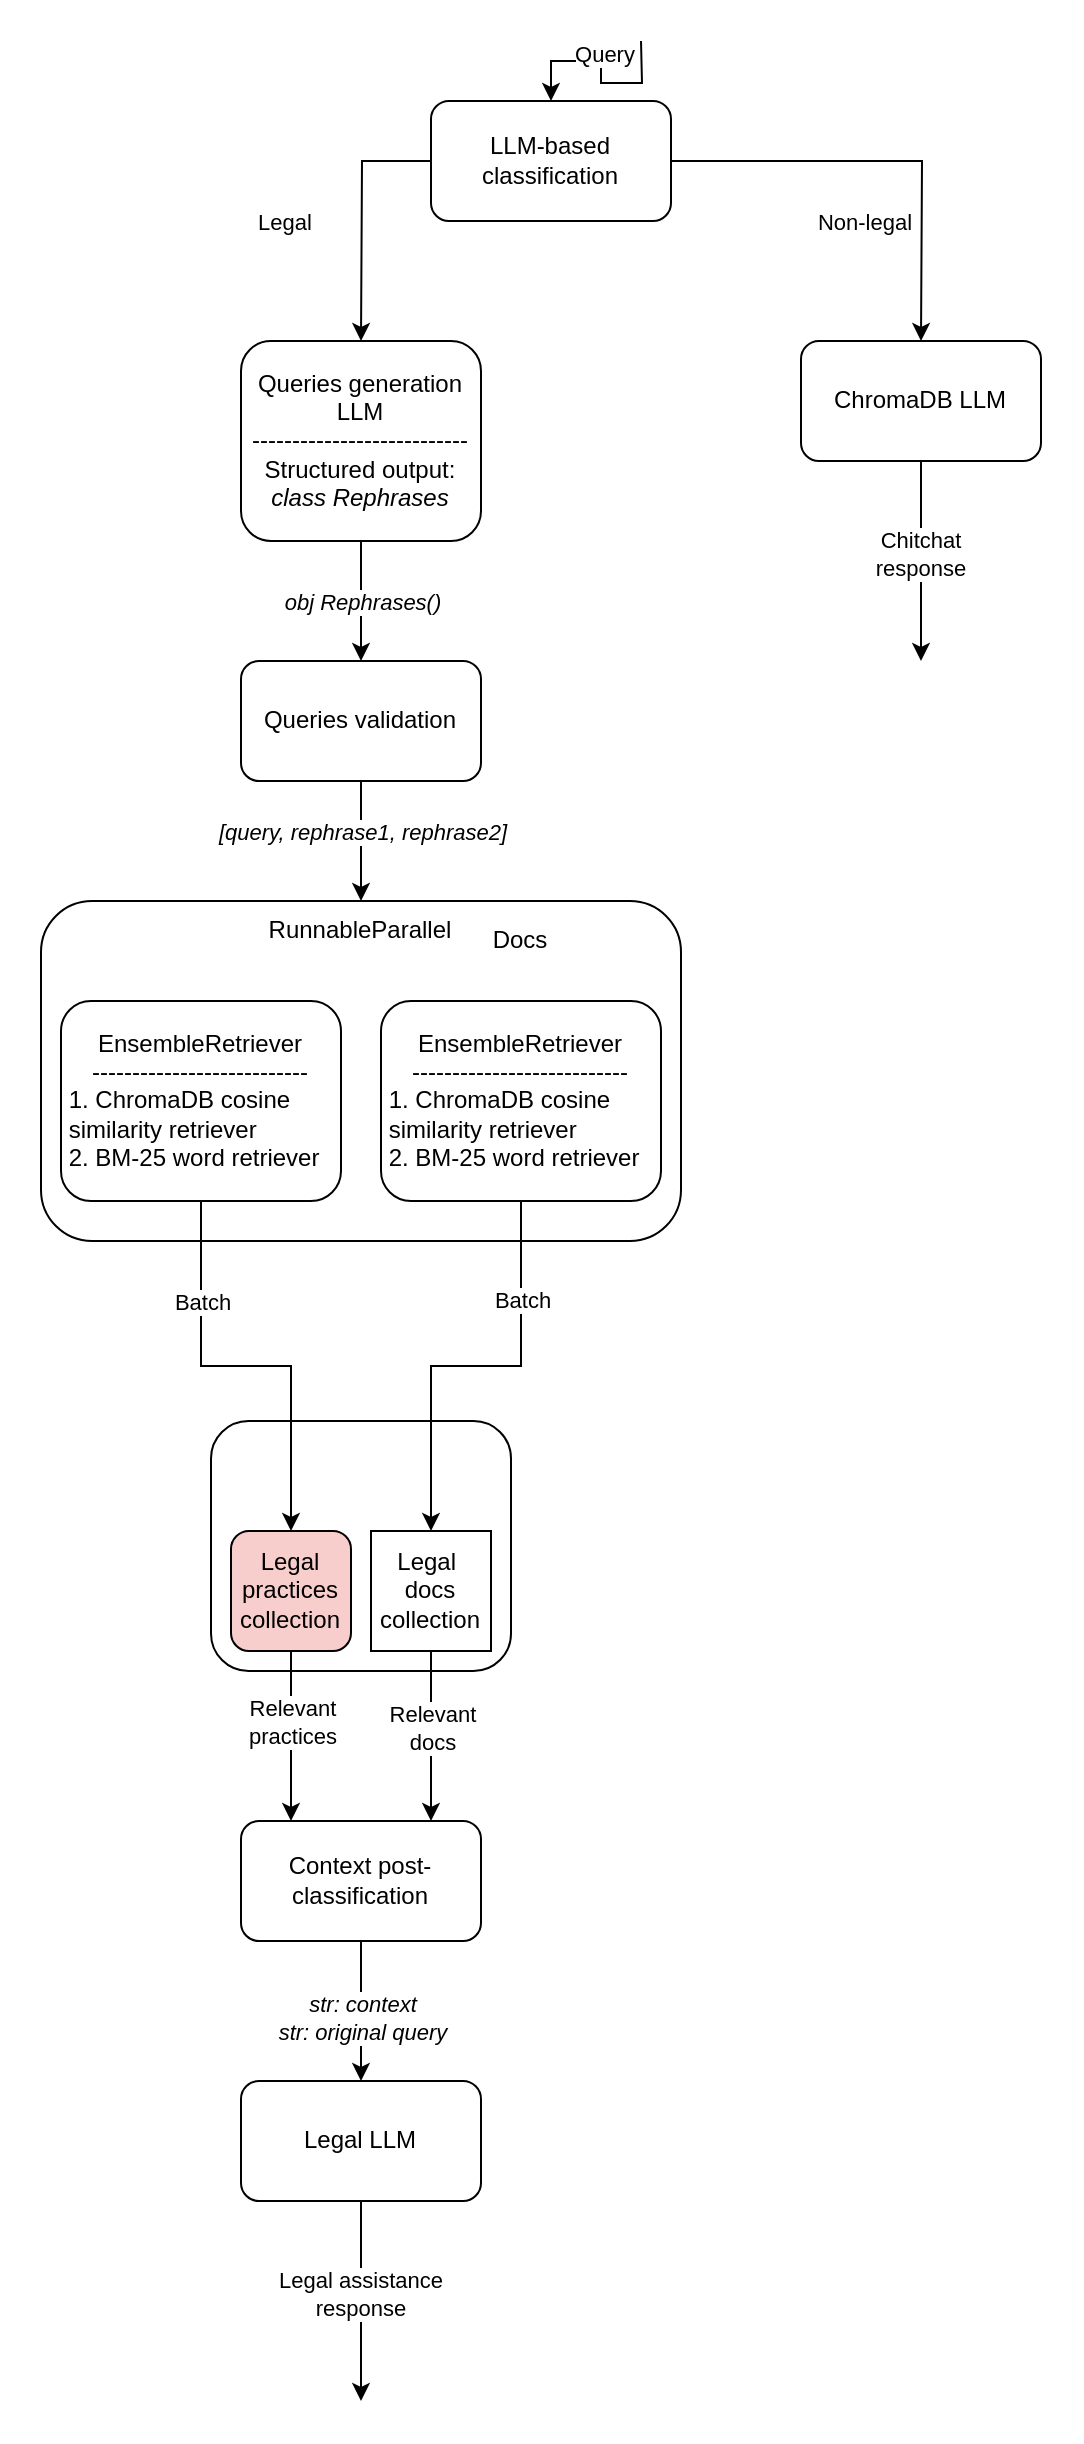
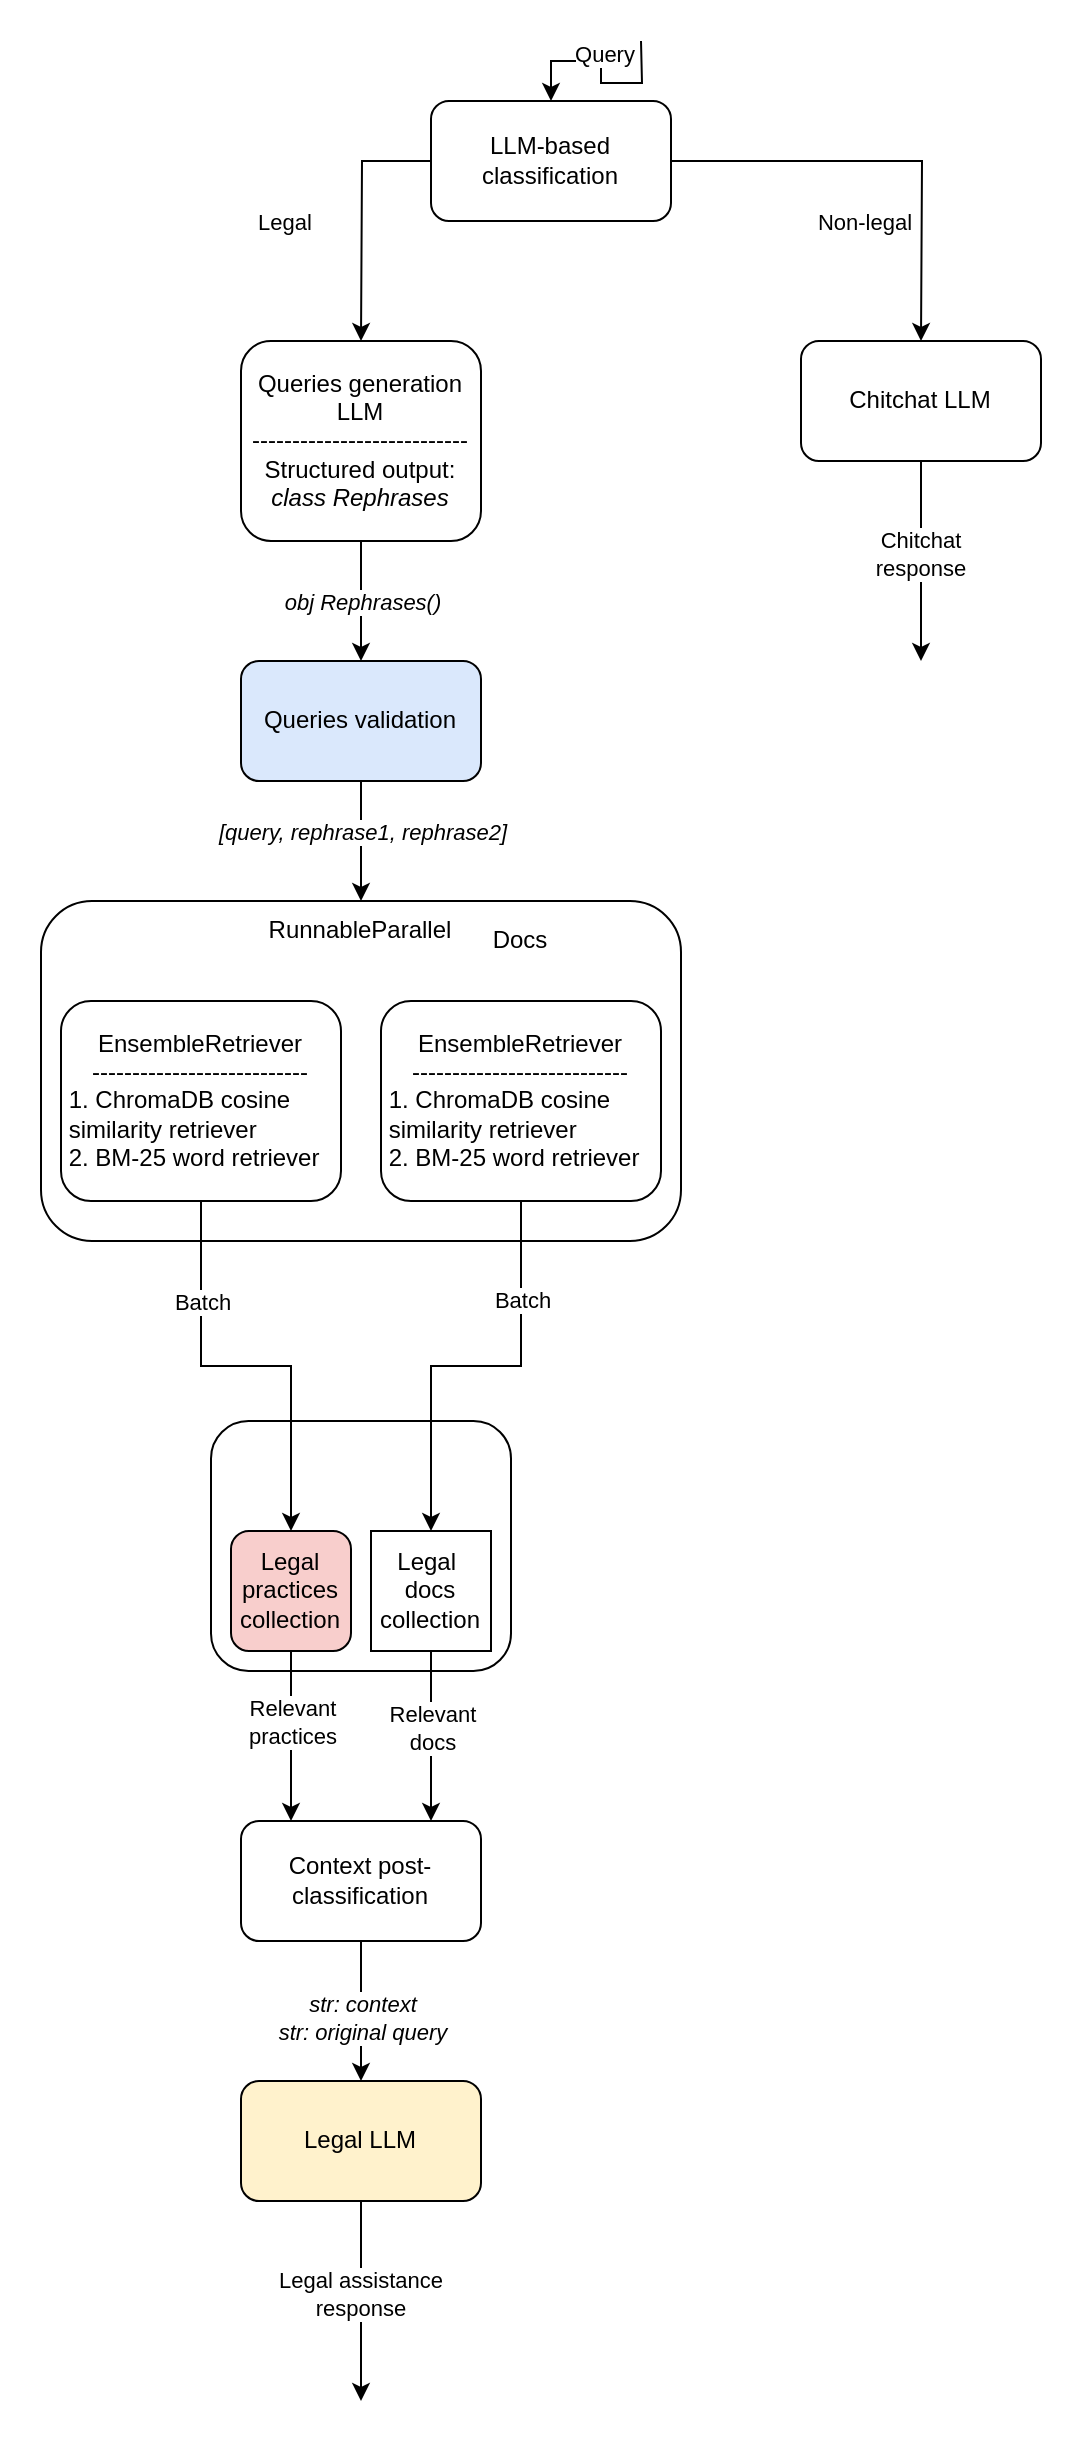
node "ChromaDB LLM": label "ChromaDB LLM" -> "Chitchat LLM"
node "Queries validation": fillcolor #ffffff -> #dae8fc
node "Legal LLM": fillcolor #ffffff -> #fff2cc
